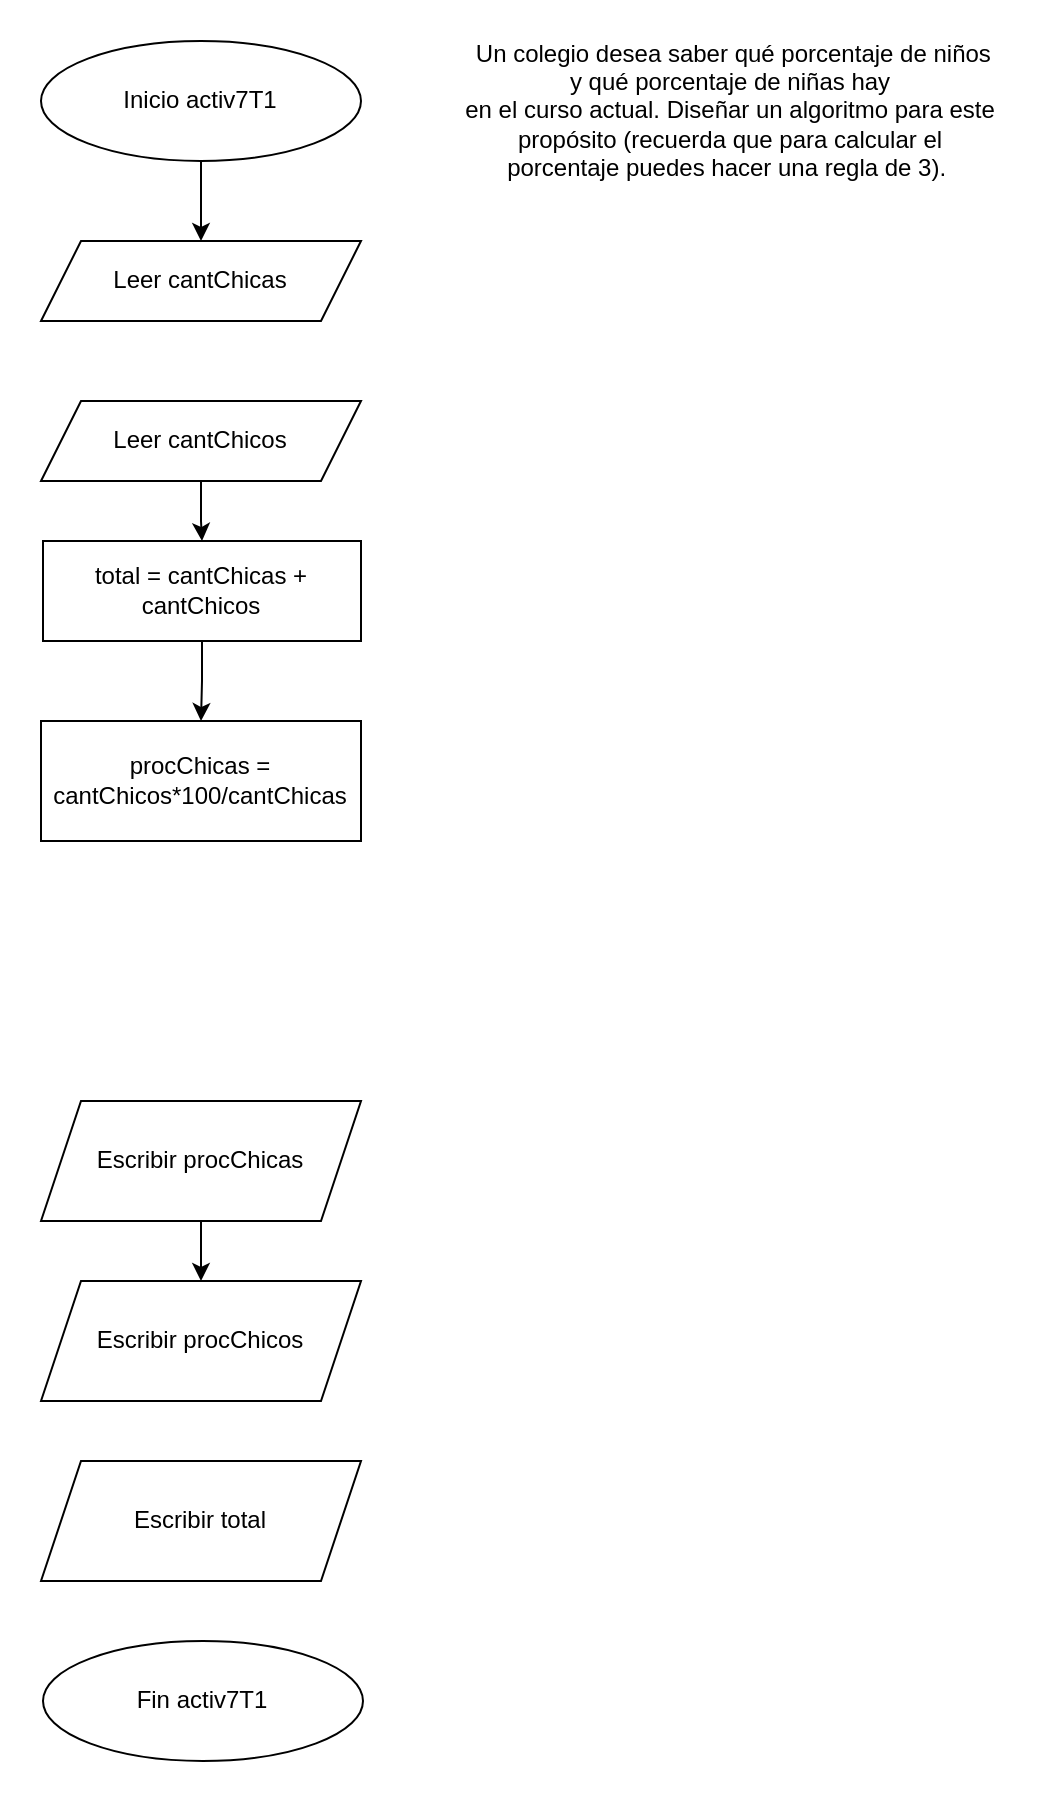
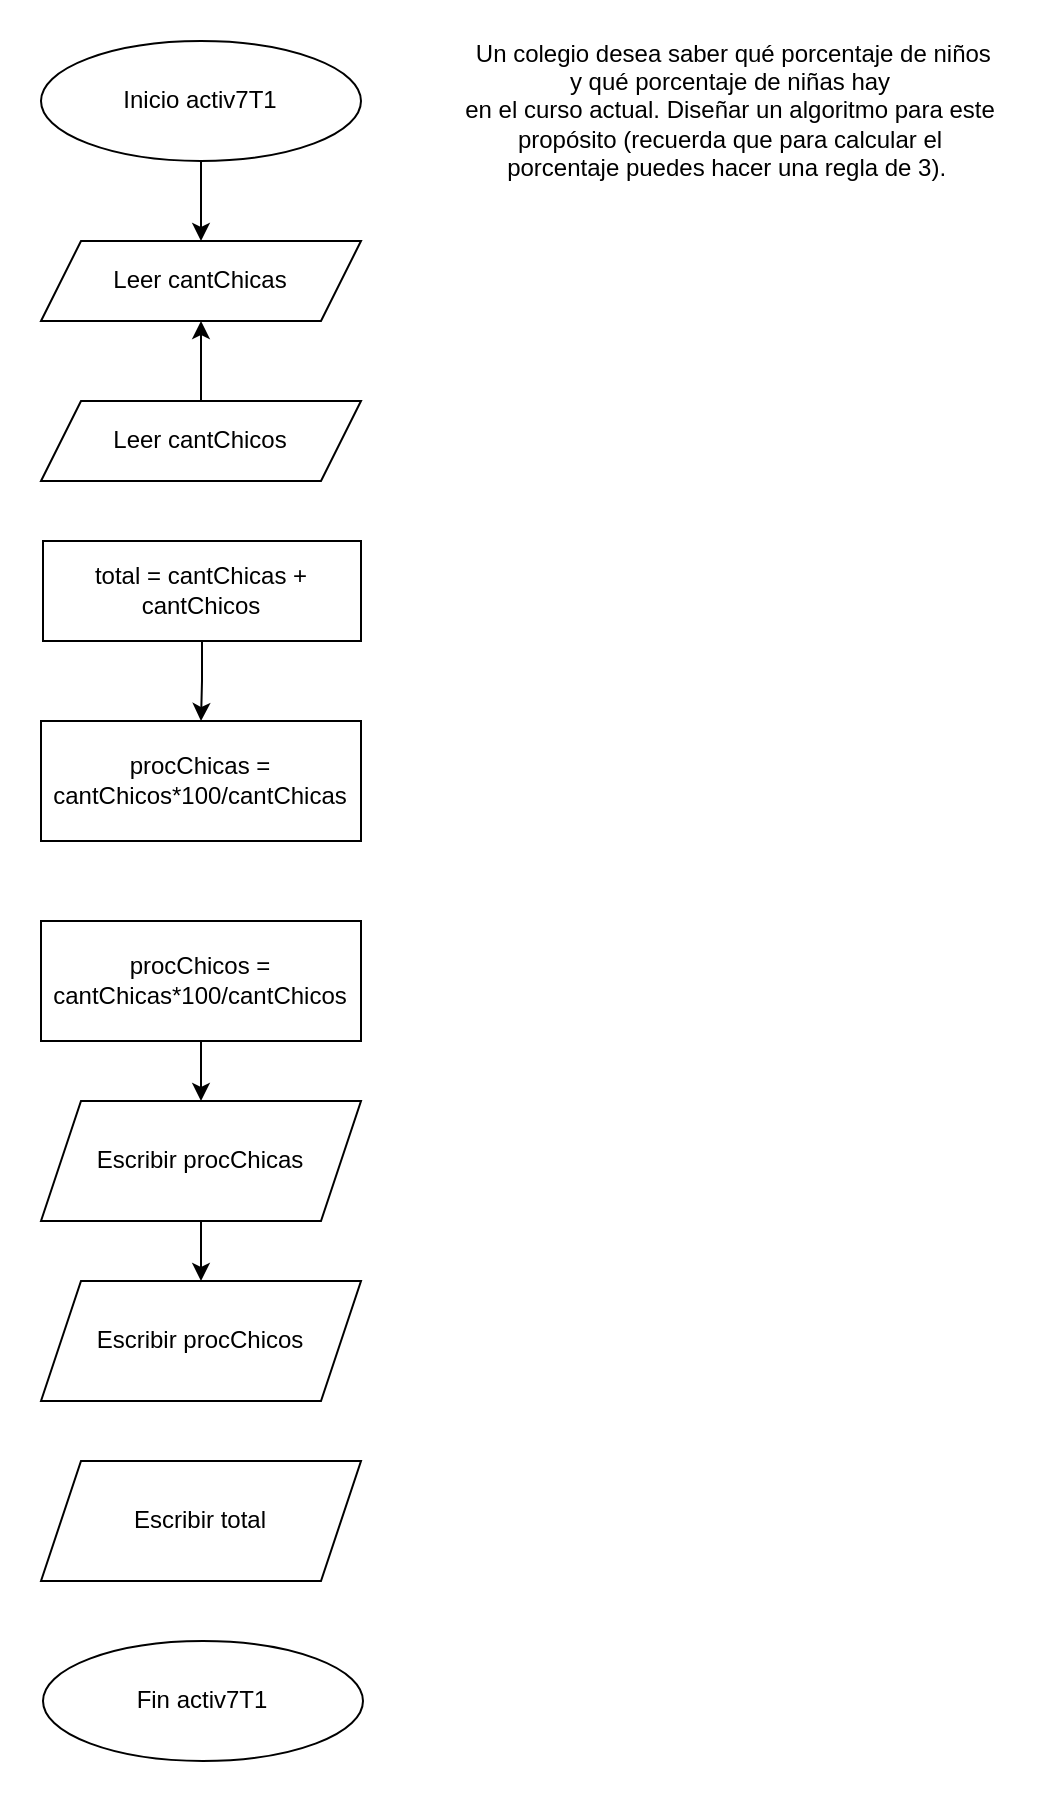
edge "Leer cantChicos" -> "total = cantChicas + cantChicos": now "Leer cantChicos" -> "Leer cantChicas"
node "procChicos = cantChicas*100/cantChicos": added
edge "procChicos = cantChicas*100/cantChicos" -> "Escribir procChicas": added
